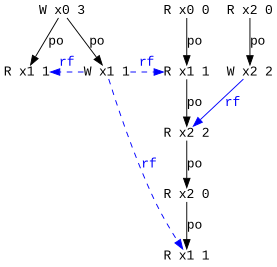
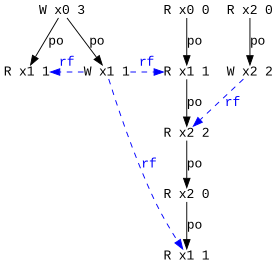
edge "W x2 2" -> "R x2 2": style solid -> dashed
